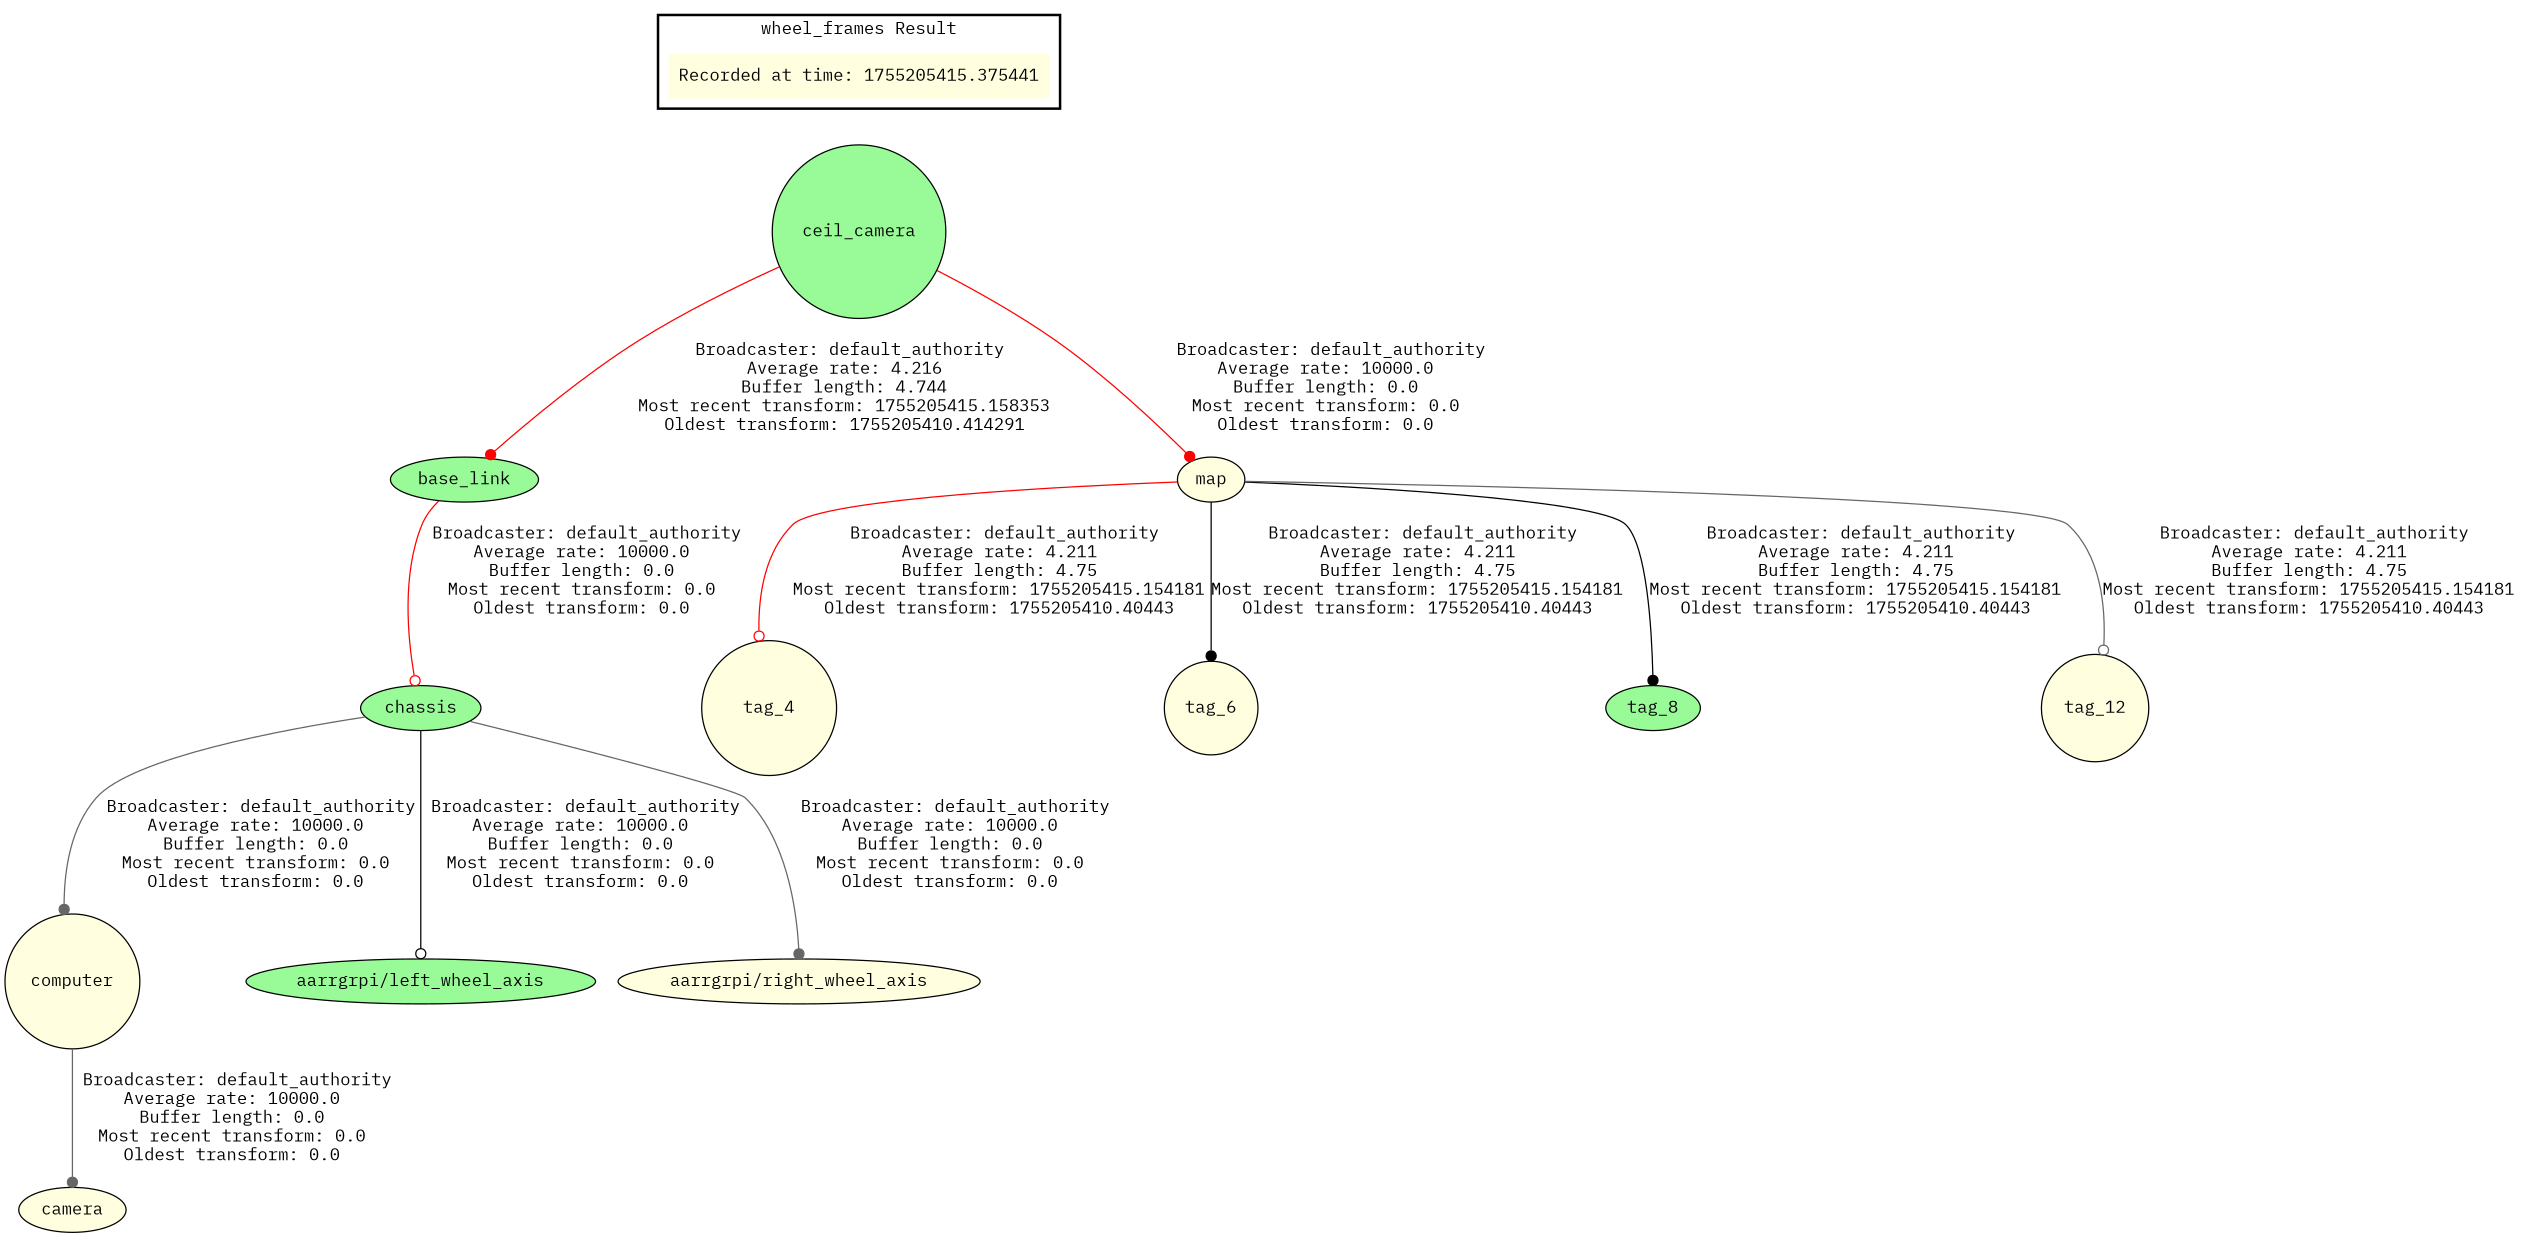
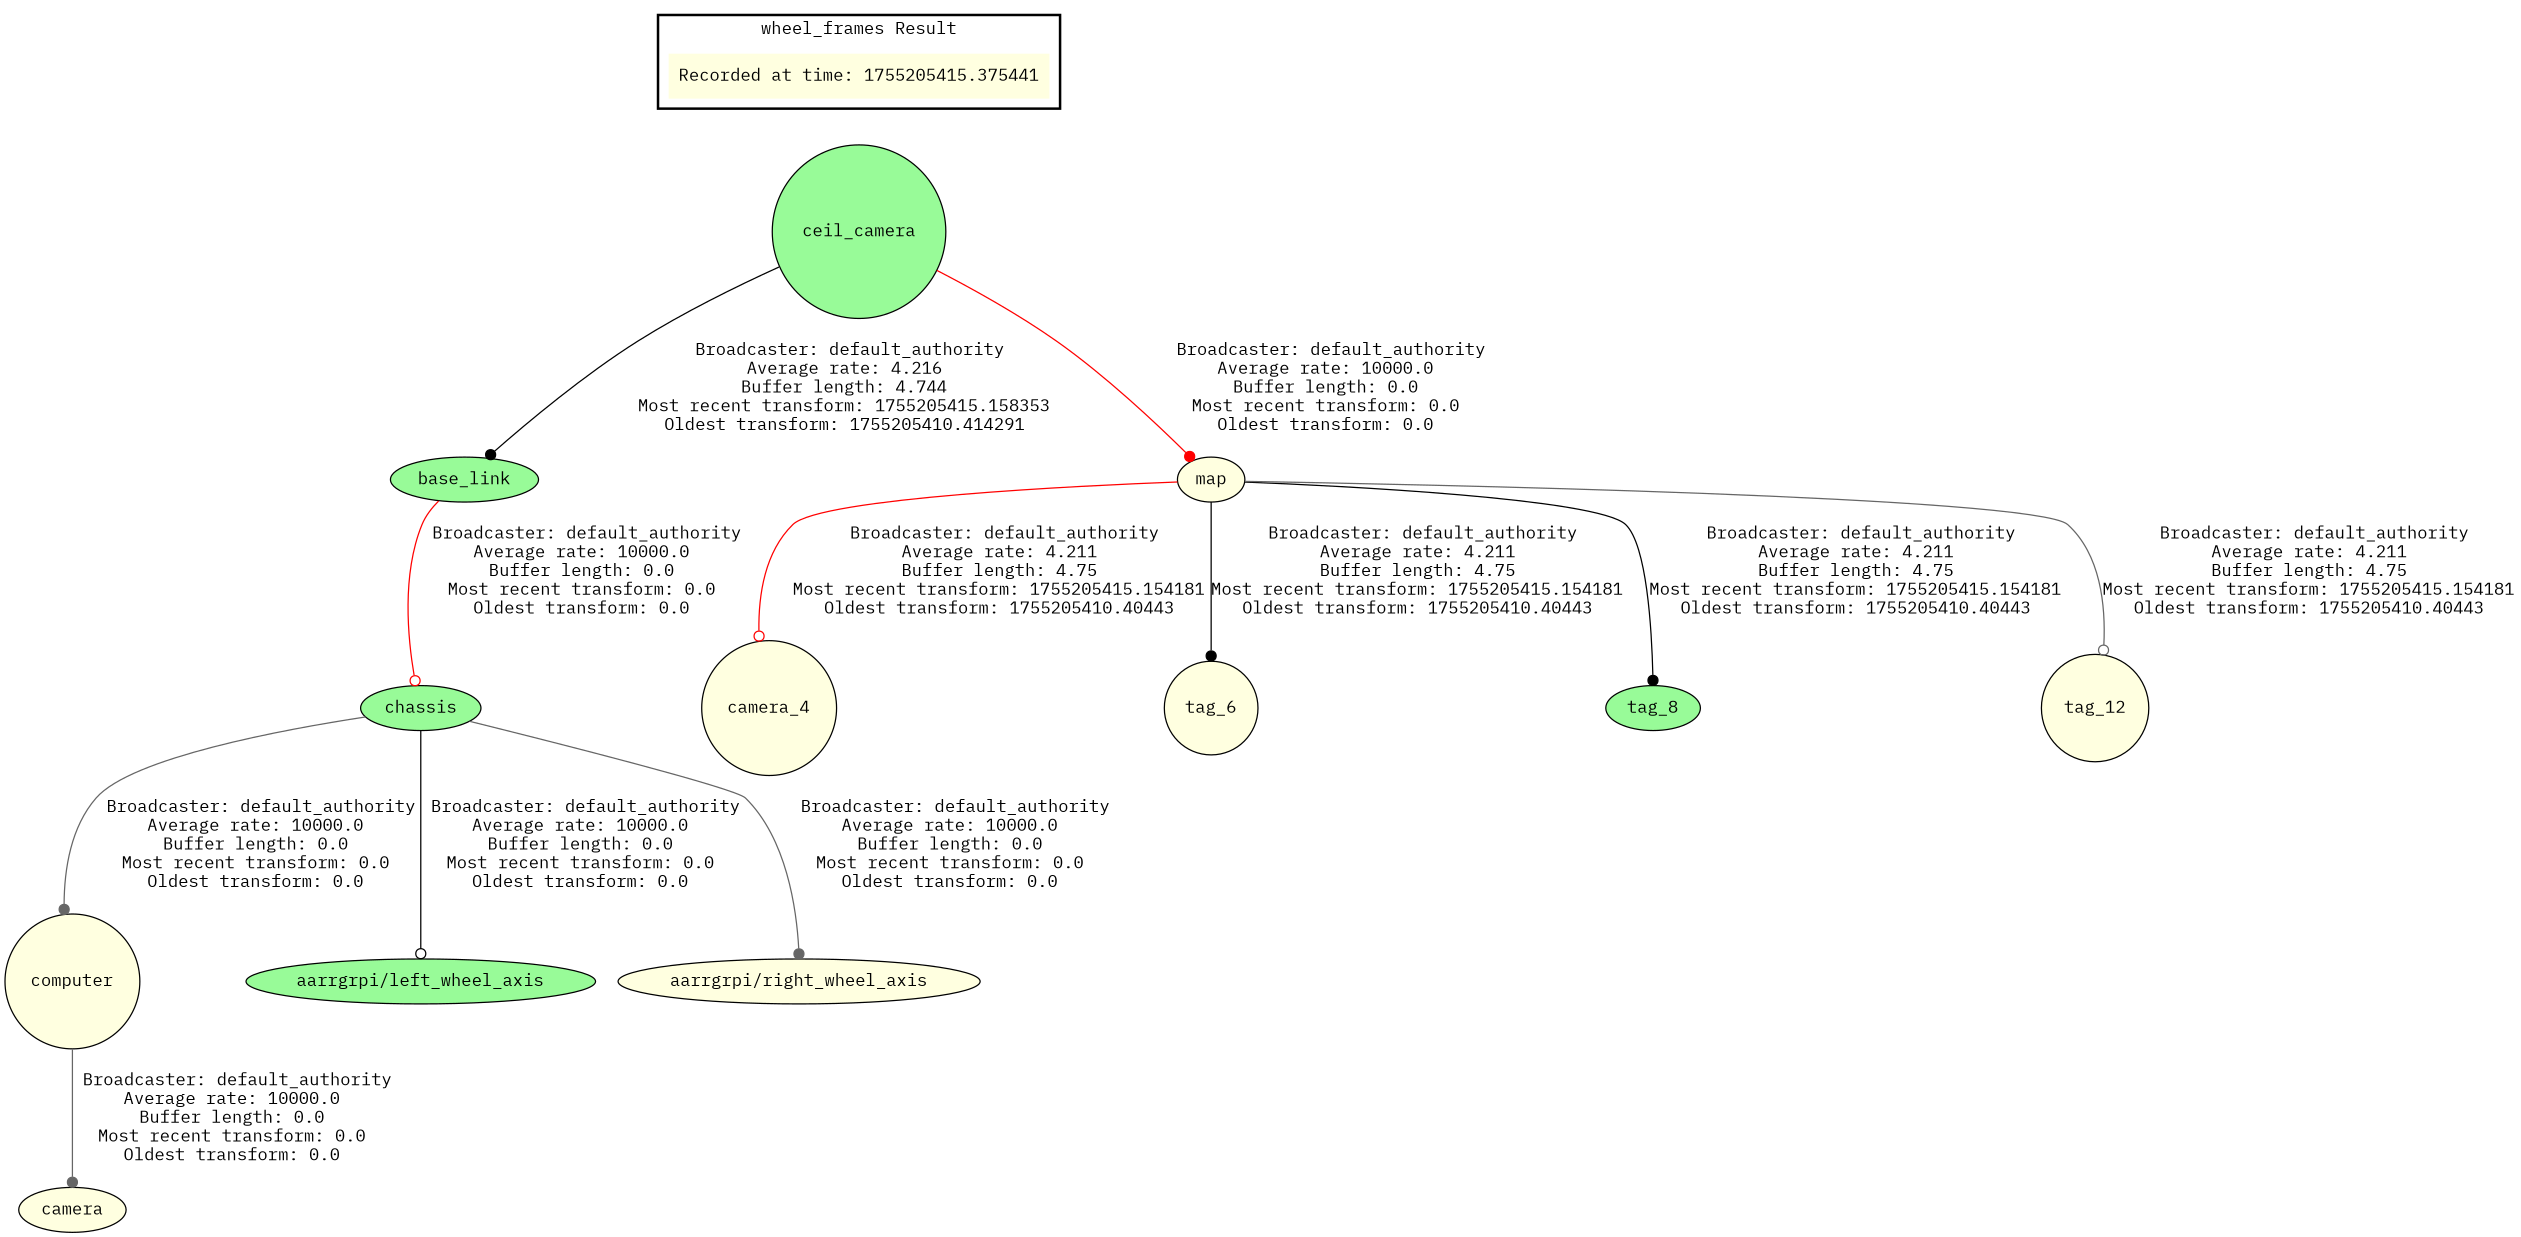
edge "ceil_camera" -> "base_link": color red -> black
node "tag_4": label "tag_4" -> "camera_4"
